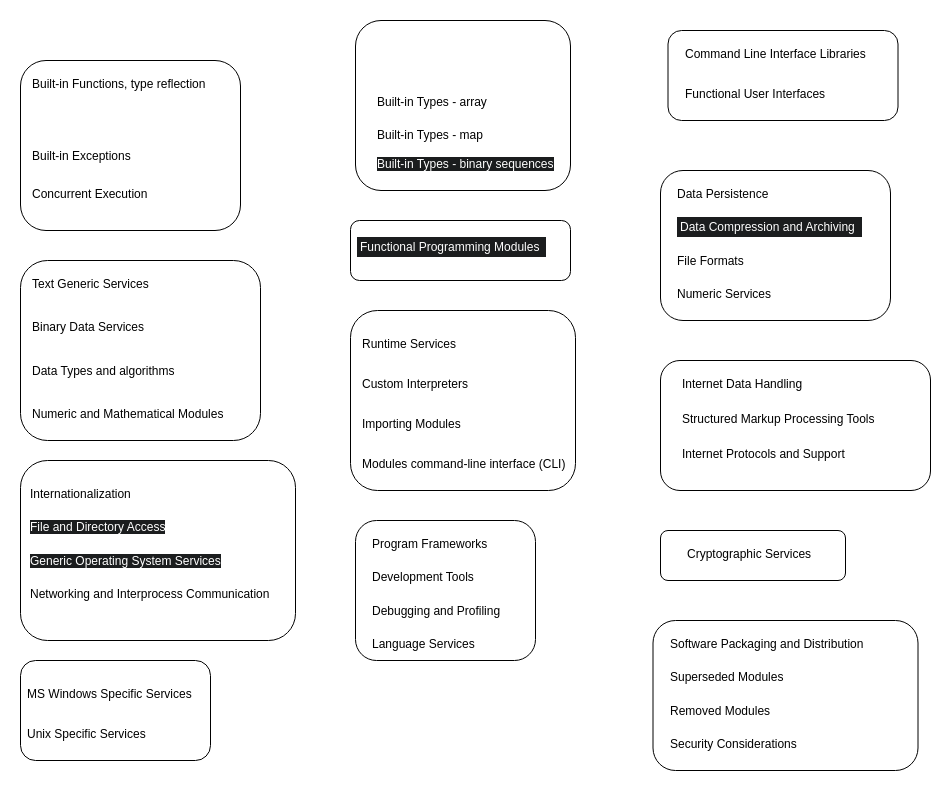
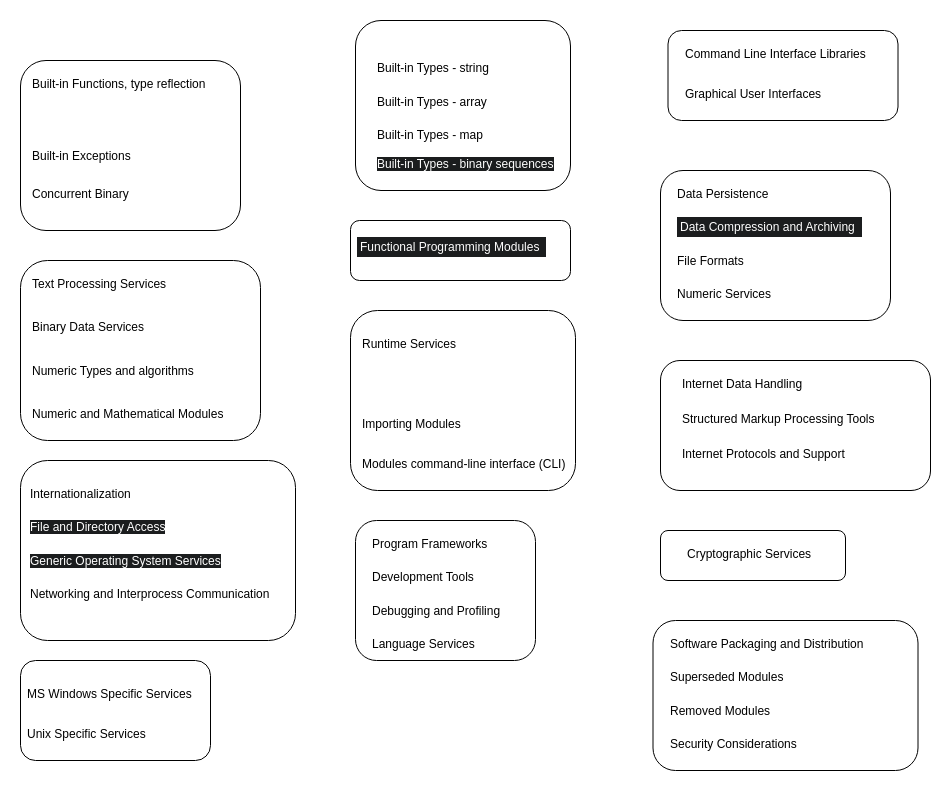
node "Built-in Types - string": added
node "Functional User Interfaces": label "Functional User Interfaces" -> "Graphical User Interfaces"
node "Concurrent Execution": label "Concurrent Execution" -> "Concurrent Binary"
node "Text Generic Services": label "Text Generic Services" -> "Text Processing Services"
node "Data Types and algorithms": label "Data Types and algorithms" -> "Numeric Types and algorithms"
node "Custom Interpreters": removed
